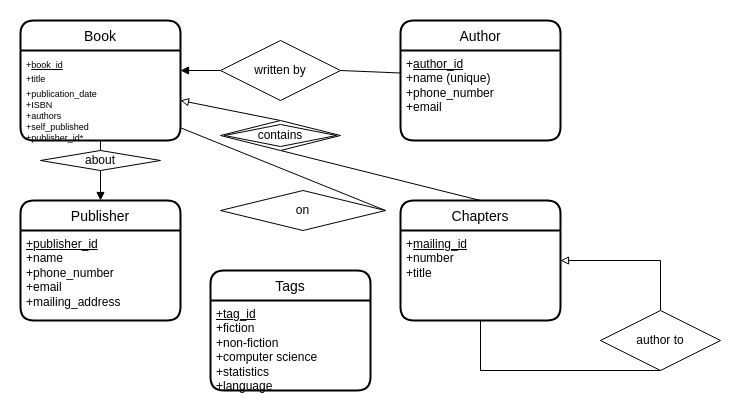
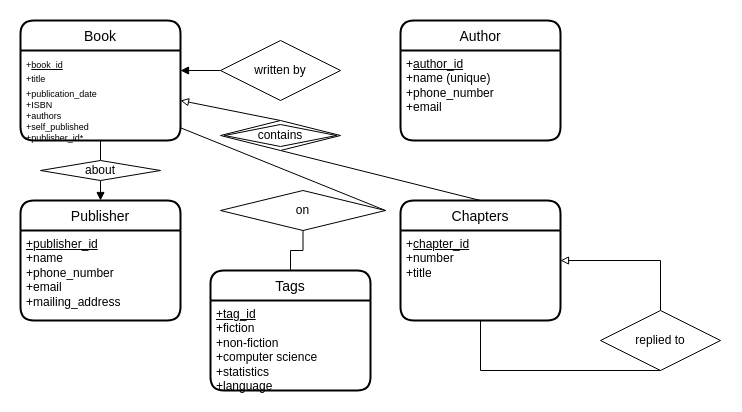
edge "written by" -- "+author_id +name (unique) +phone_number +email": removed
node "about": moved (101, 161) -> (101, 171)
edge "on" -- "Tags": added
node "+mailing_id +number +title": label "+mailing_id +number +title" -> "+chapter_id +number +title"
node "author to": label "author to" -> "replied to"
